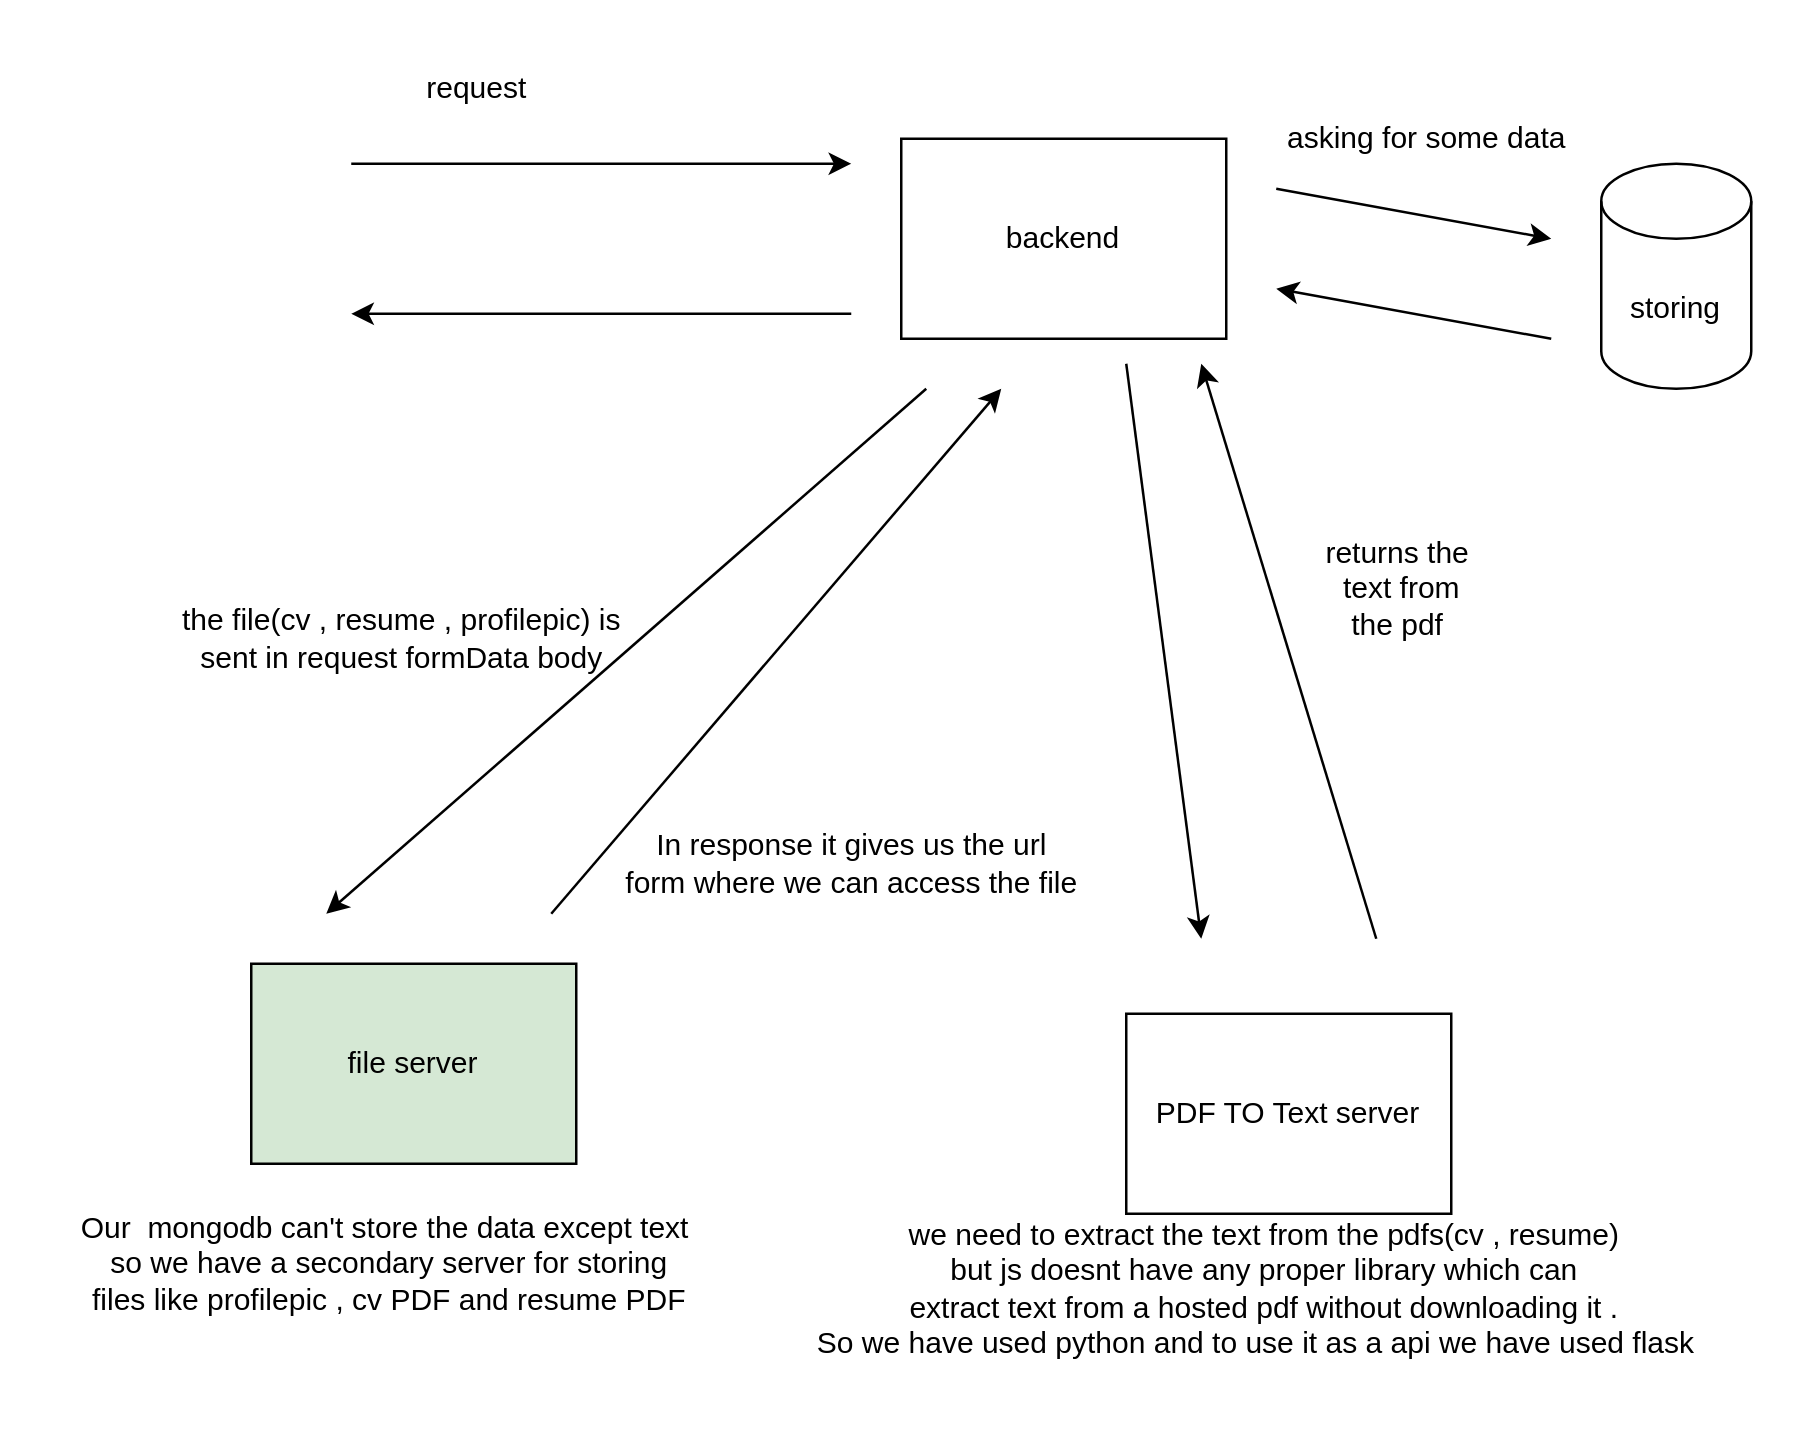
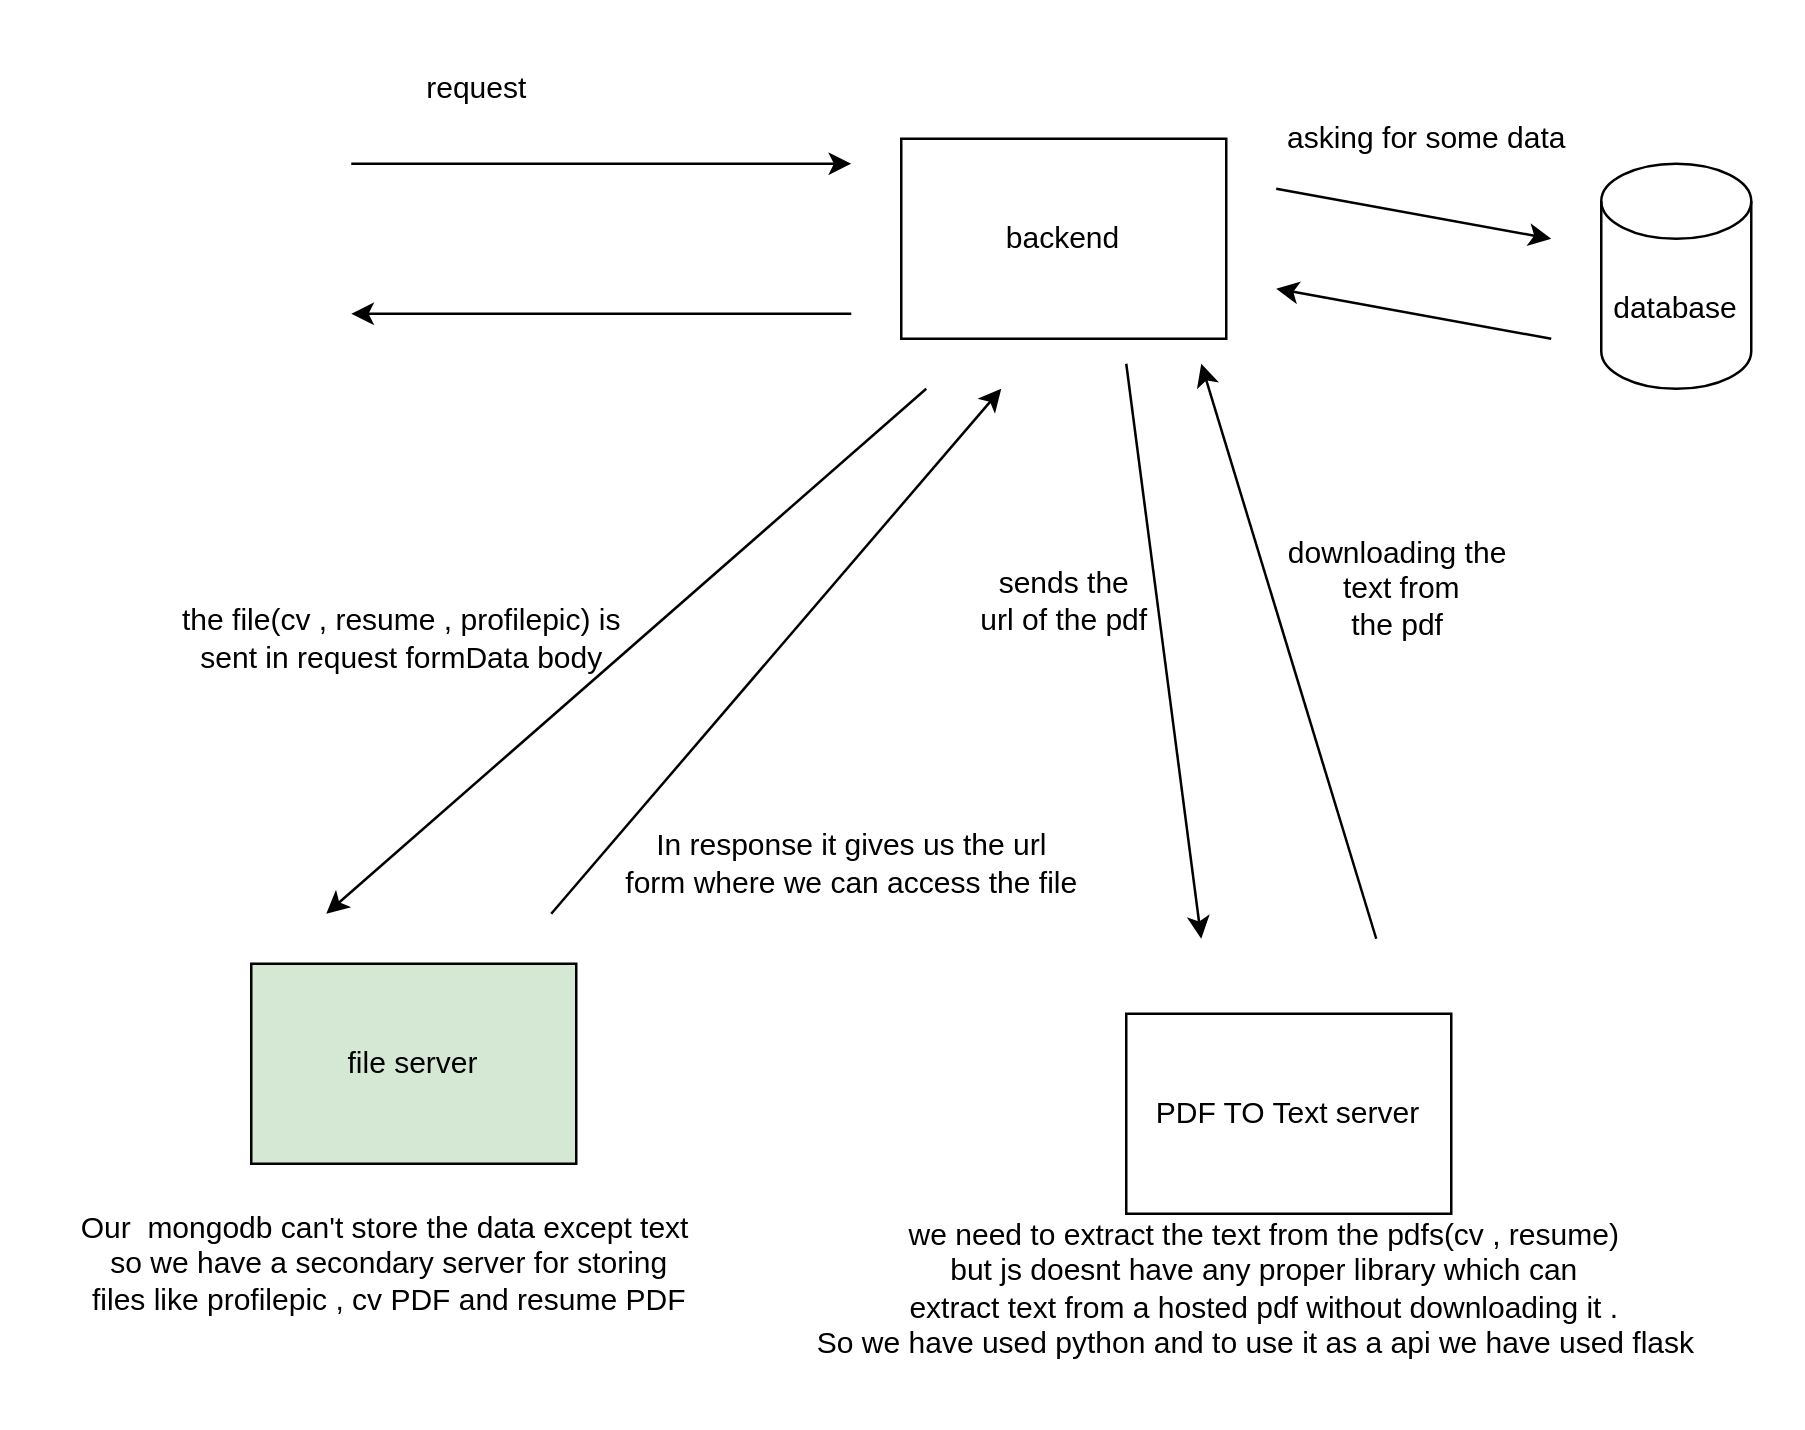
node "storing": label "storing" -> "database"
node "returns the text from the pdf": label "returns the text from the pdf" -> "downloading the text from the pdf"
node "sends the url of the pdf": added
